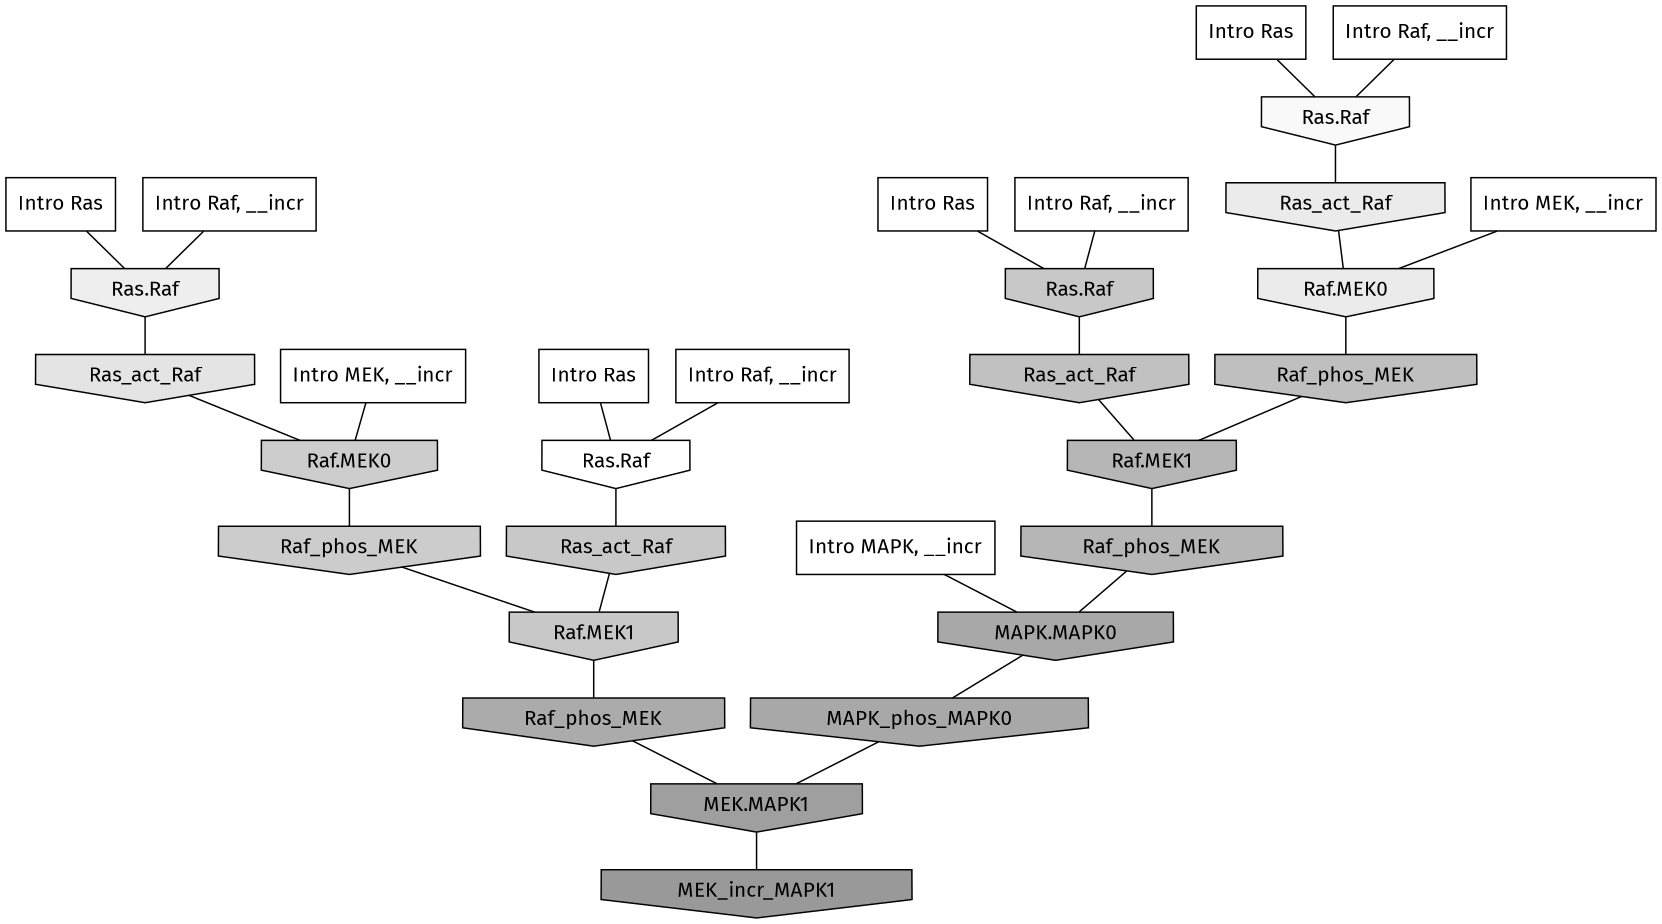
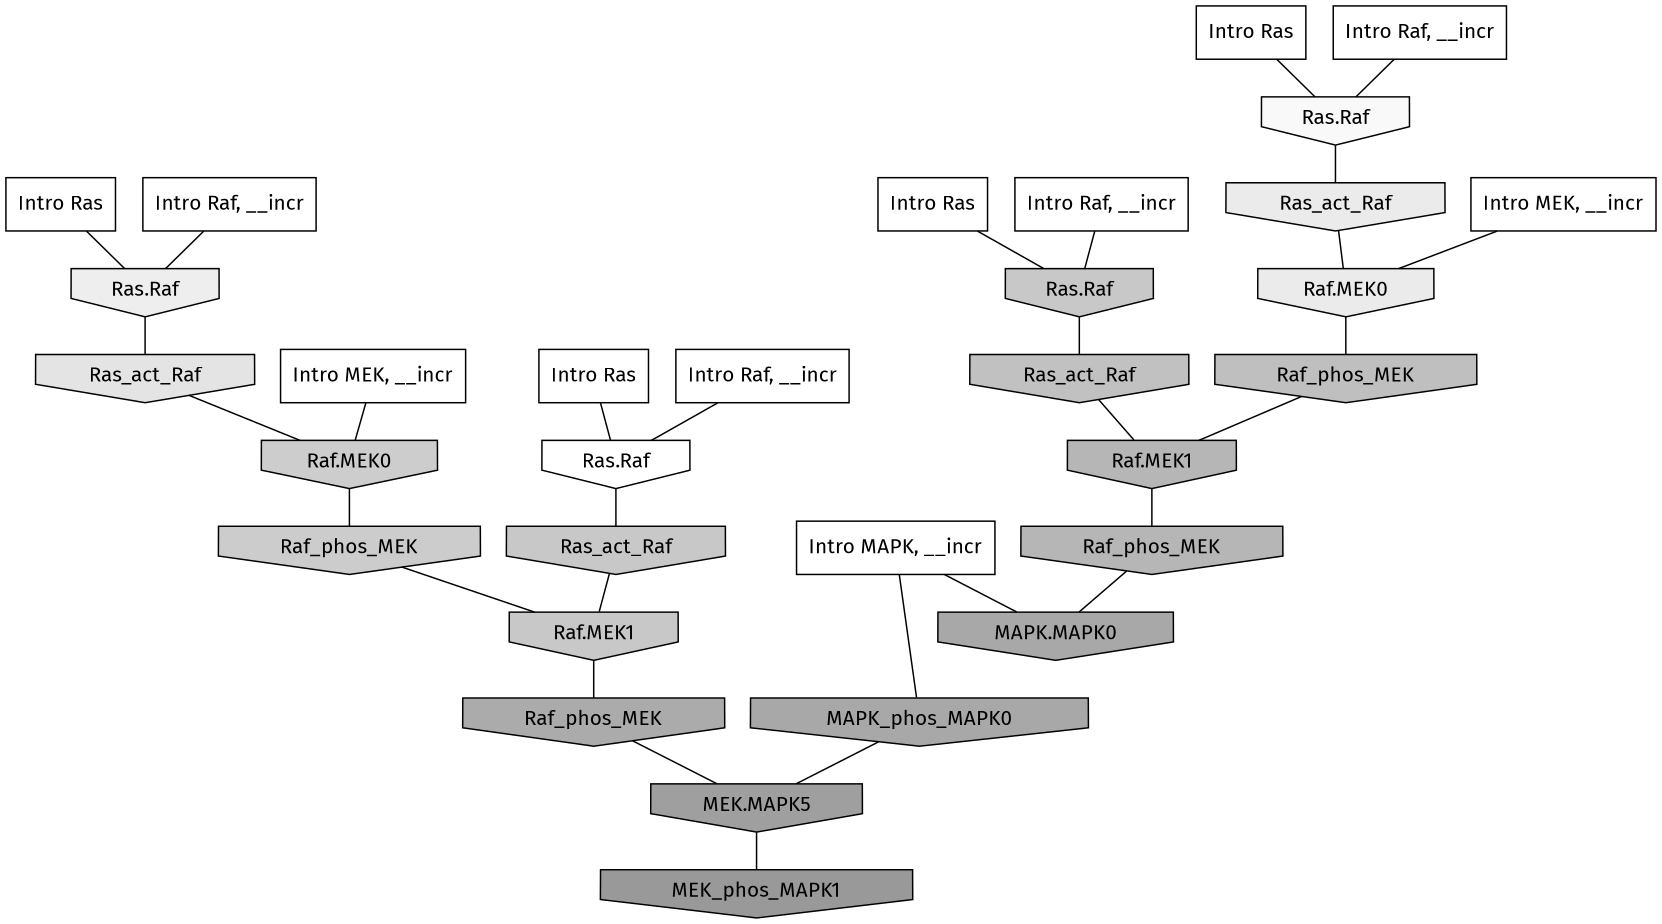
edge "MAPK.MAPK0" -- "MAPK_phos_MAPK0": now "Intro MAPK, __incr" -- "MAPK_phos_MAPK0"
node "MEK.MAPK1": label "MEK.MAPK1" -> "MEK.MAPK5"
node "MEK_incr_MAPK1": label "MEK_incr_MAPK1" -> "MEK_phos_MAPK1"
